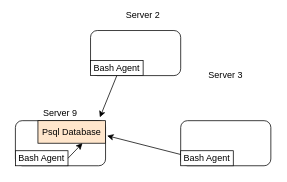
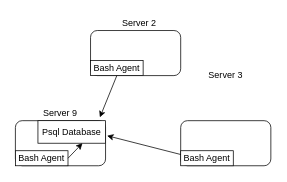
node "Server 2": moved (143, 15) -> (139, 23)
node "Psql Database": fillcolor #ffe6cc -> #ffffff
